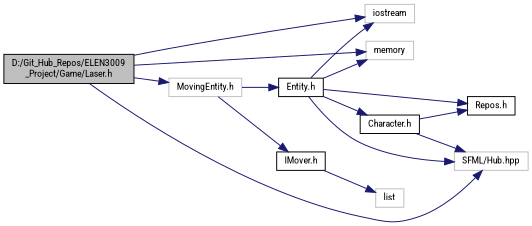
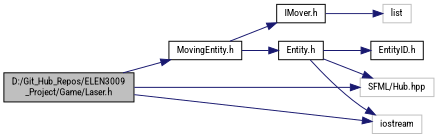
node "memory": removed
node "MovingEntity.h": color grey75 -> black
node "Repos.h": label "Repos.h" -> "EntityID.h"
node "Character.h": removed
